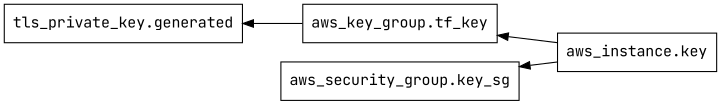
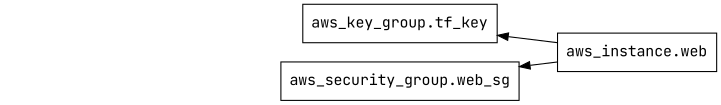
node "tls_private_key.generated": removed
node "aws_instance.key": label "aws_instance.key" -> "aws_instance.web"
node "aws_security_group.key_sg": label "aws_security_group.key_sg" -> "aws_security_group.web_sg"
